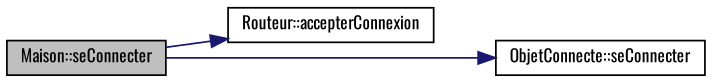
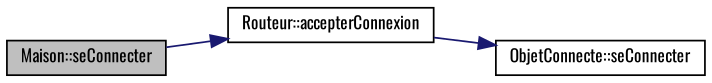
edge "Maison::seConnecter" -> "ObjetConnecte::seConnecter": now "Routeur::accepterConnexion" -> "ObjetConnecte::seConnecter"
